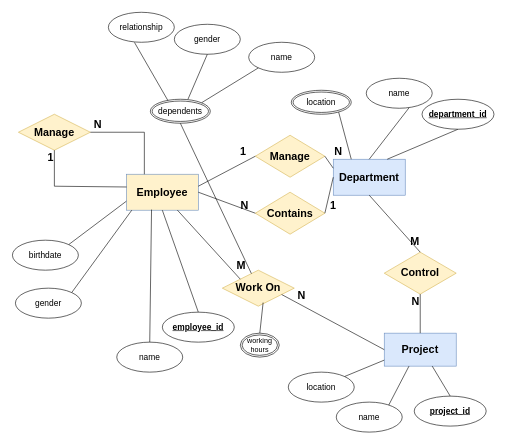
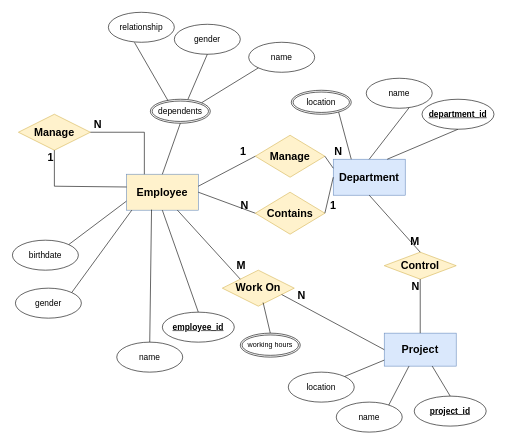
edge "dependents" -- "Work On": now "dependents" -- "Employee"
node "Control": size 72x42 -> 72x27
node "working hours": size 39x24 -> 60x24
